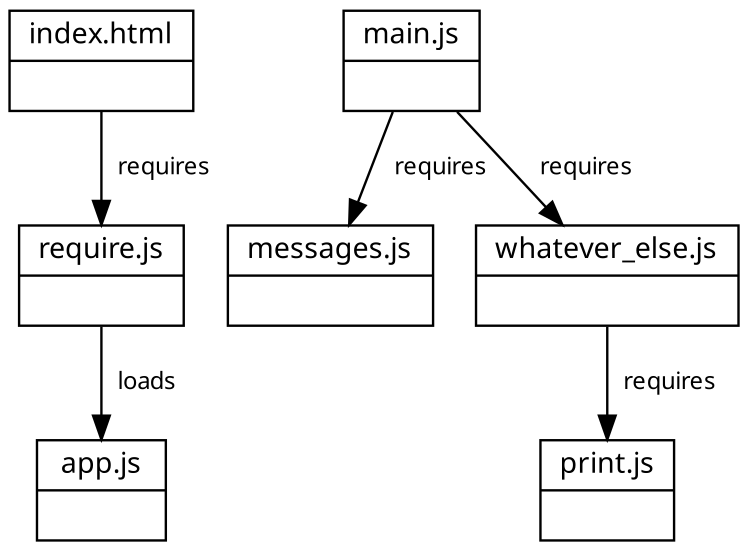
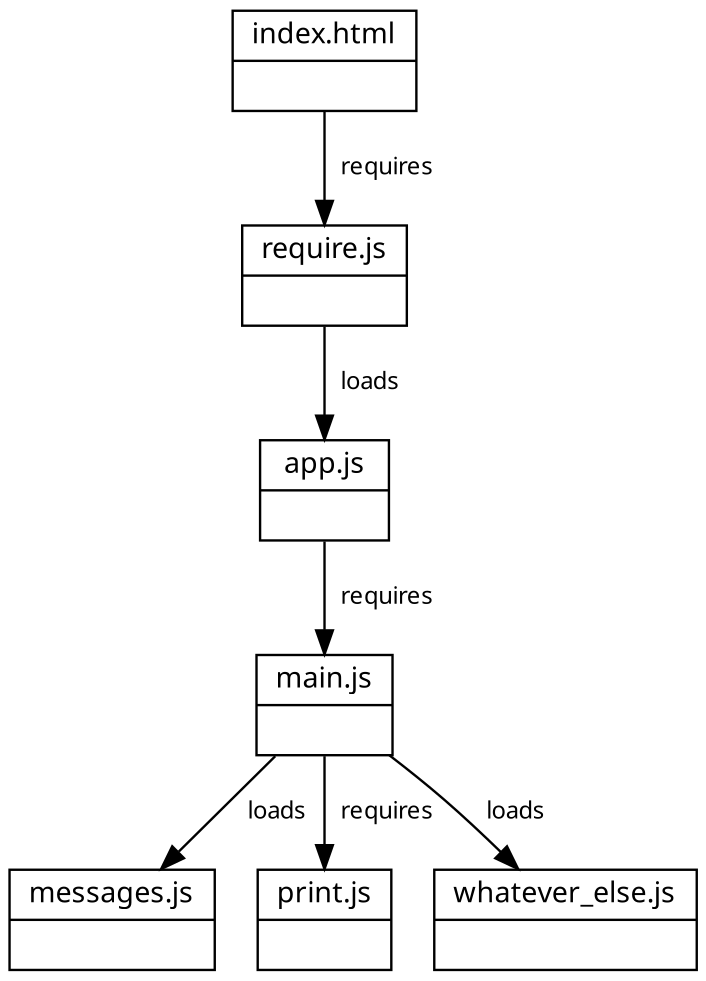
edge "main.js" -> "messages.js": label "   requires" -> "   loads"
edge "main.js" -> "whatever_else.js": label "   requires" -> "   loads"
edge "whatever_else.js" -> "print.js": now "main.js" -> "print.js"
edge "app.js" -> "main.js": added, label "requires"
